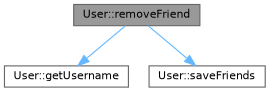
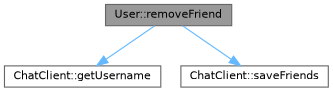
node "User::getUsername": label "User::getUsername" -> "ChatClient::getUsername"
node "User::saveFriends": label "User::saveFriends" -> "ChatClient::saveFriends"
